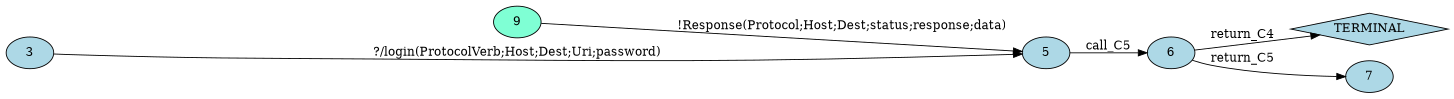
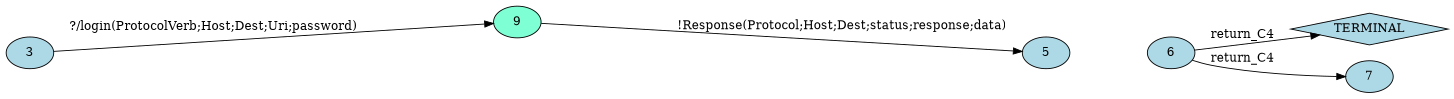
edge "5" -> "6": removed, label "call_C5"
edge "6" -> "7": label "return_C5" -> "return_C4"
edge "3" -> "5": now "3" -> "9"
